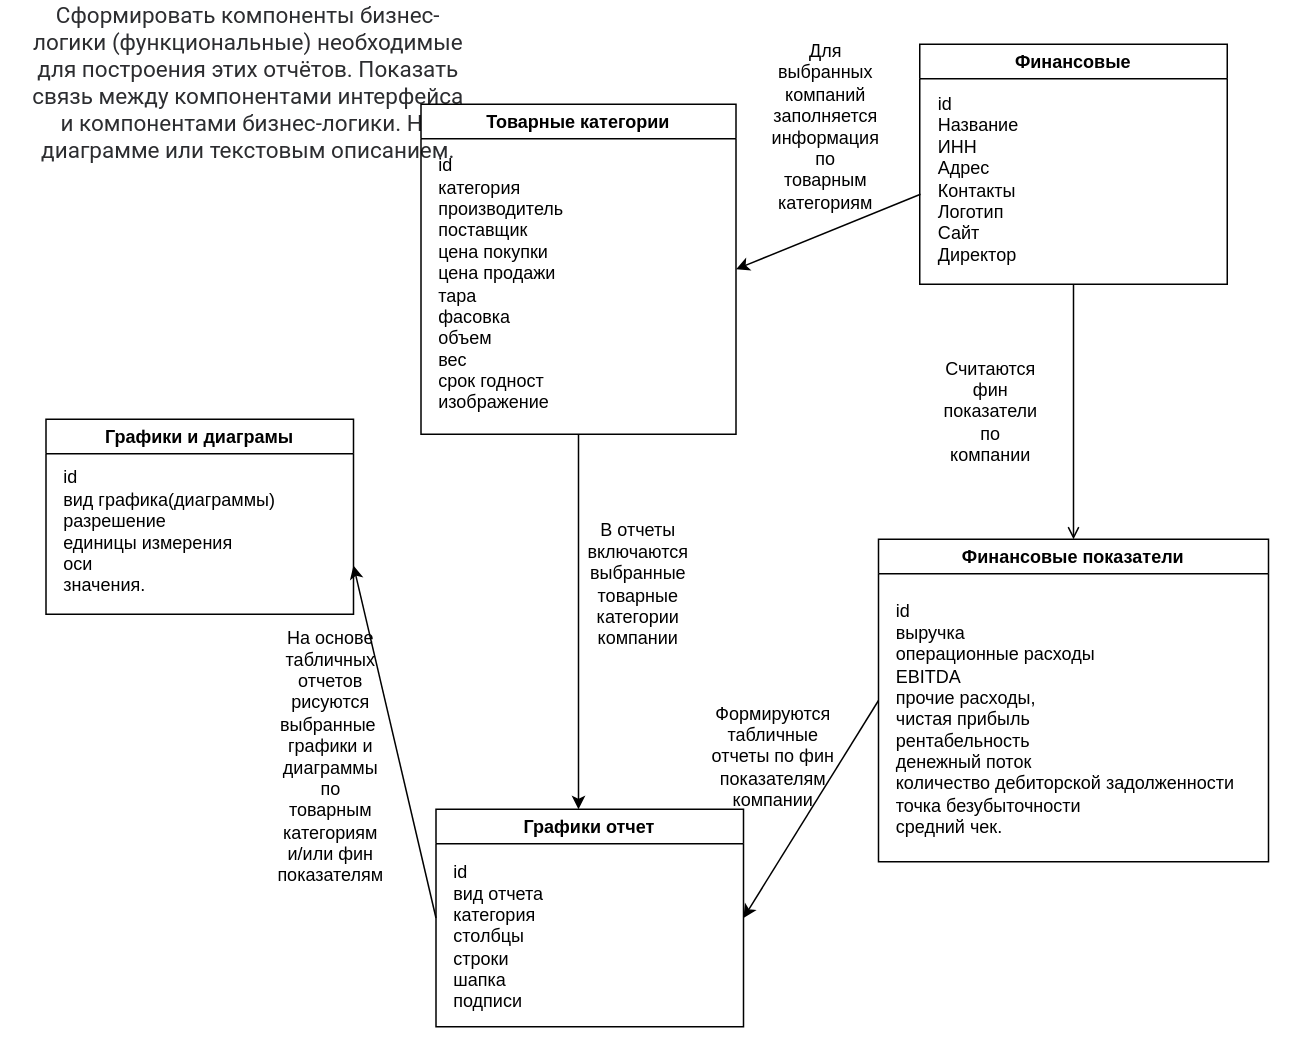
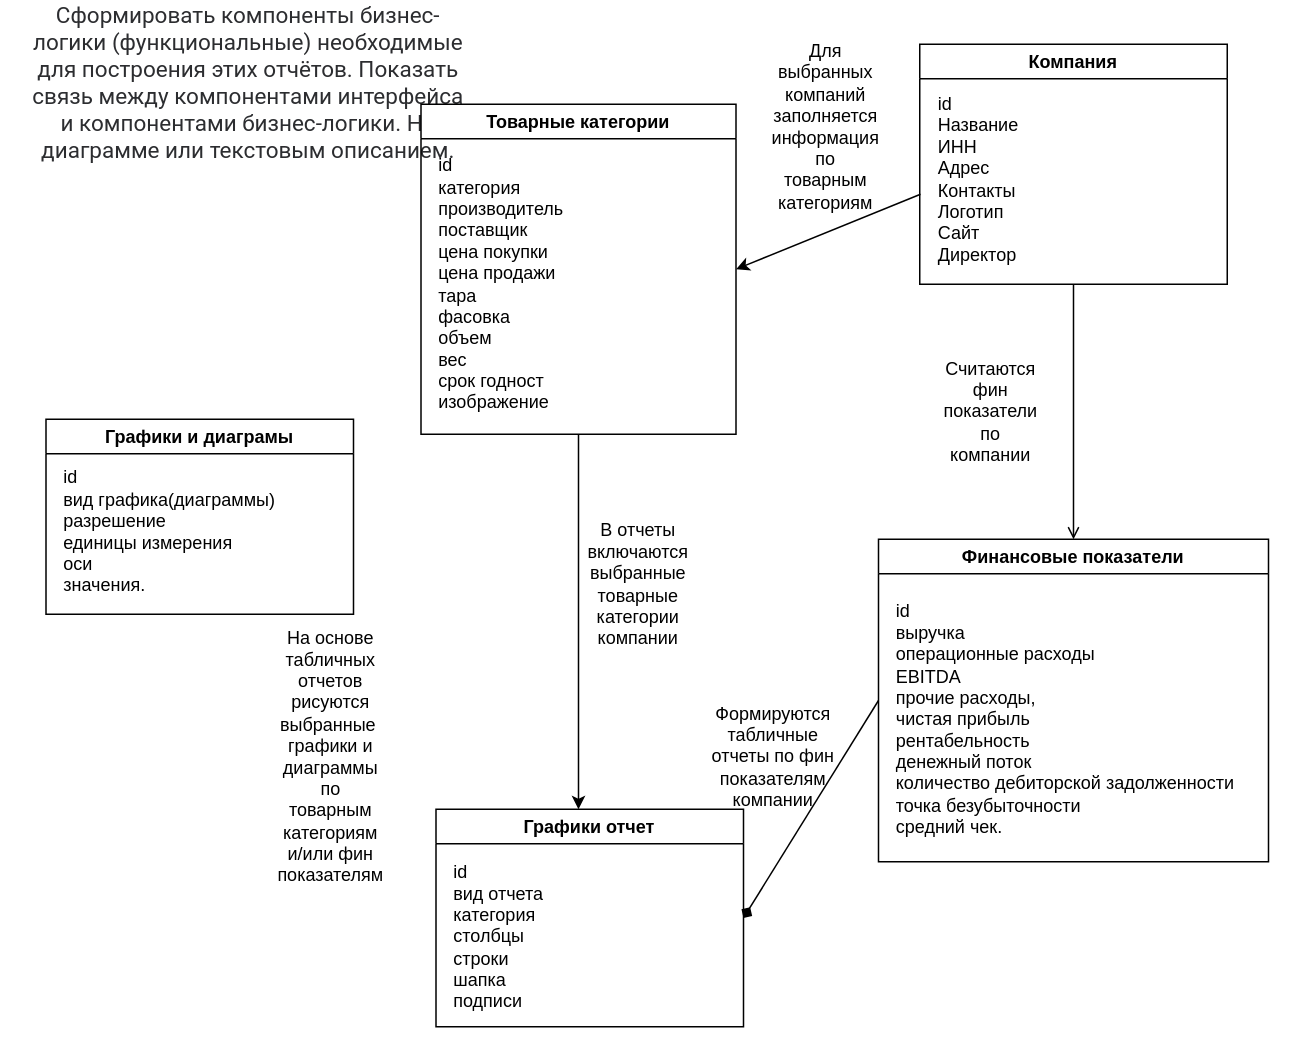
node "Финансовые": label "Финансовые" -> "Компания"
edge "Графики отчет" -> "Графики и диаграмы": removed
edge "Финансовые показатели" -> "Графики отчет": arrowhead classic -> diamond
